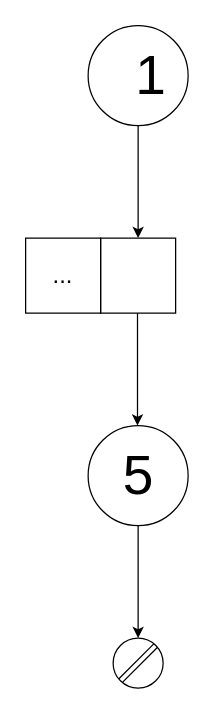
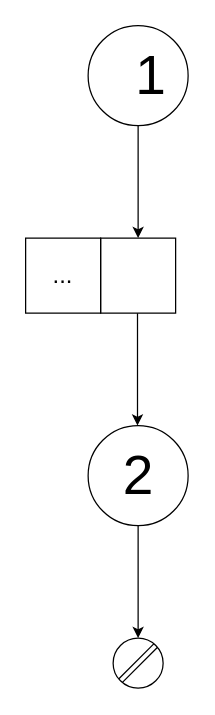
node "5": label "5" -> "2"
